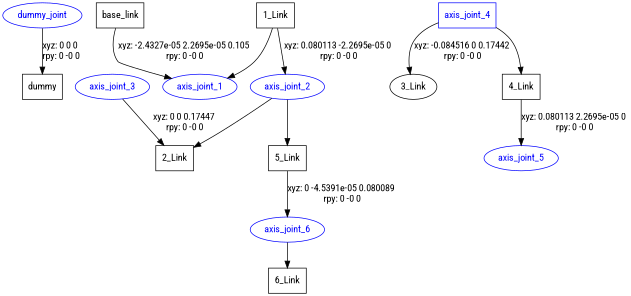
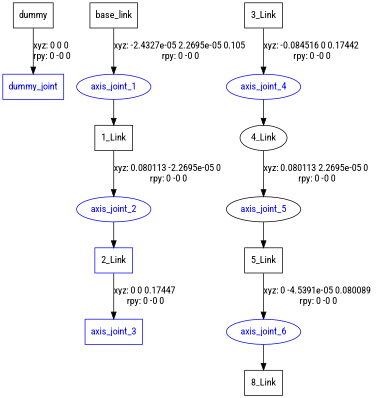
node "dummy_joint": shape ellipse -> box
node "axis_joint_4": shape box -> ellipse
edge "axis_joint_4" -> "3_Link": reversed
edge "dummy_joint" -> "dummy": reversed
edge "1_Link" -> "axis_joint_1": reversed
node "axis_joint_3": shape ellipse -> box
node "3_Link": shape ellipse -> box
node "4_Link": shape box -> ellipse
edge "axis_joint_3" -> "2_Link": reversed
edge "axis_joint_2" -> "5_Link": now "axis_joint_5" -> "5_Link"
node "2_Link": color black -> blue
node "axis_joint_5": color blue -> black
node "6_Link": label "6_Link" -> "8_Link"
